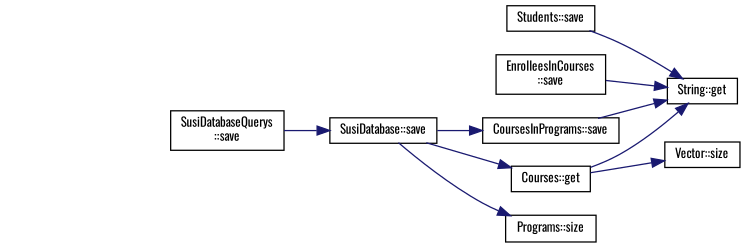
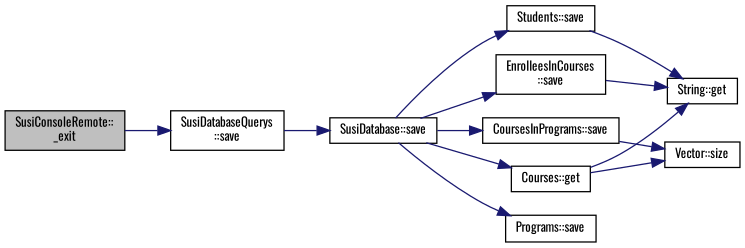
edge "SusiDatabase::save" -> "Students::save": added
edge "SusiDatabase::save" -> "EnrolleesInCourses ::save": added
edge "CoursesInPrograms::save" -> "String::get": now "CoursesInPrograms::save" -> "Vector::size"
node "SusiConsoleRemote:: _exit": added
node "Programs::size": label "Programs::size" -> "Programs::save"
